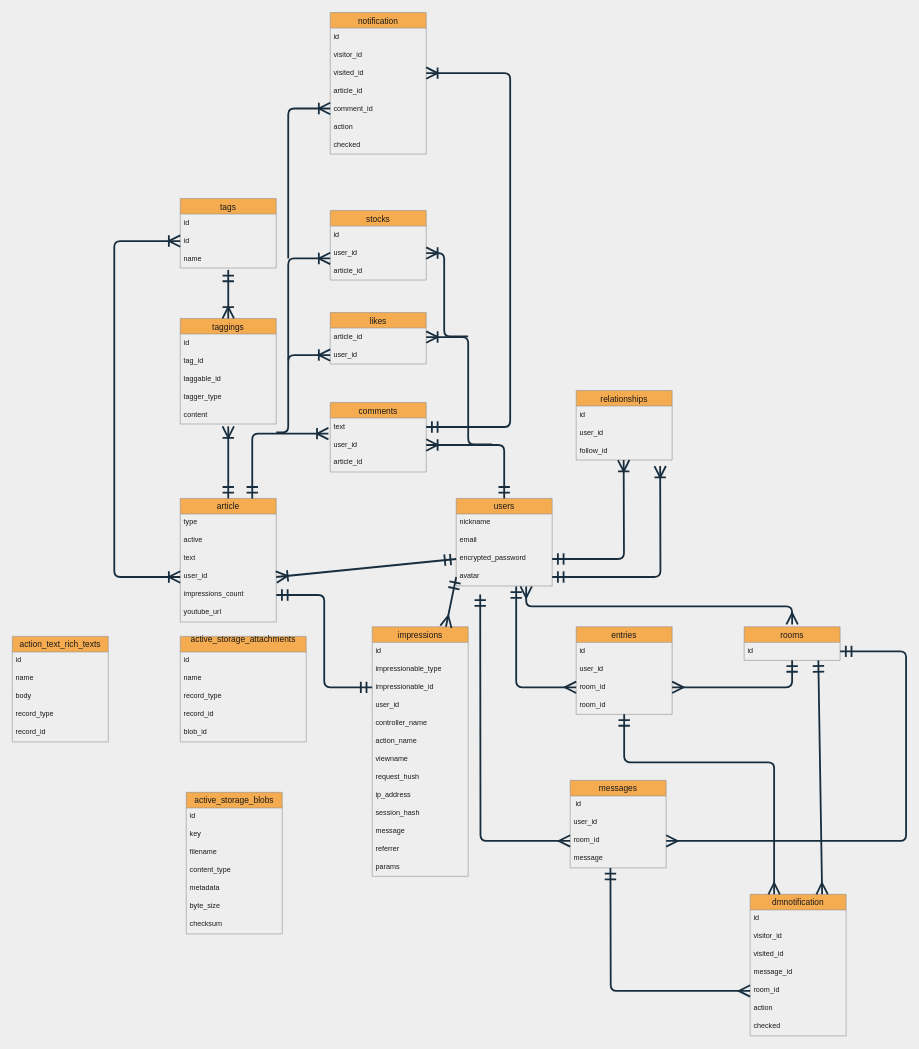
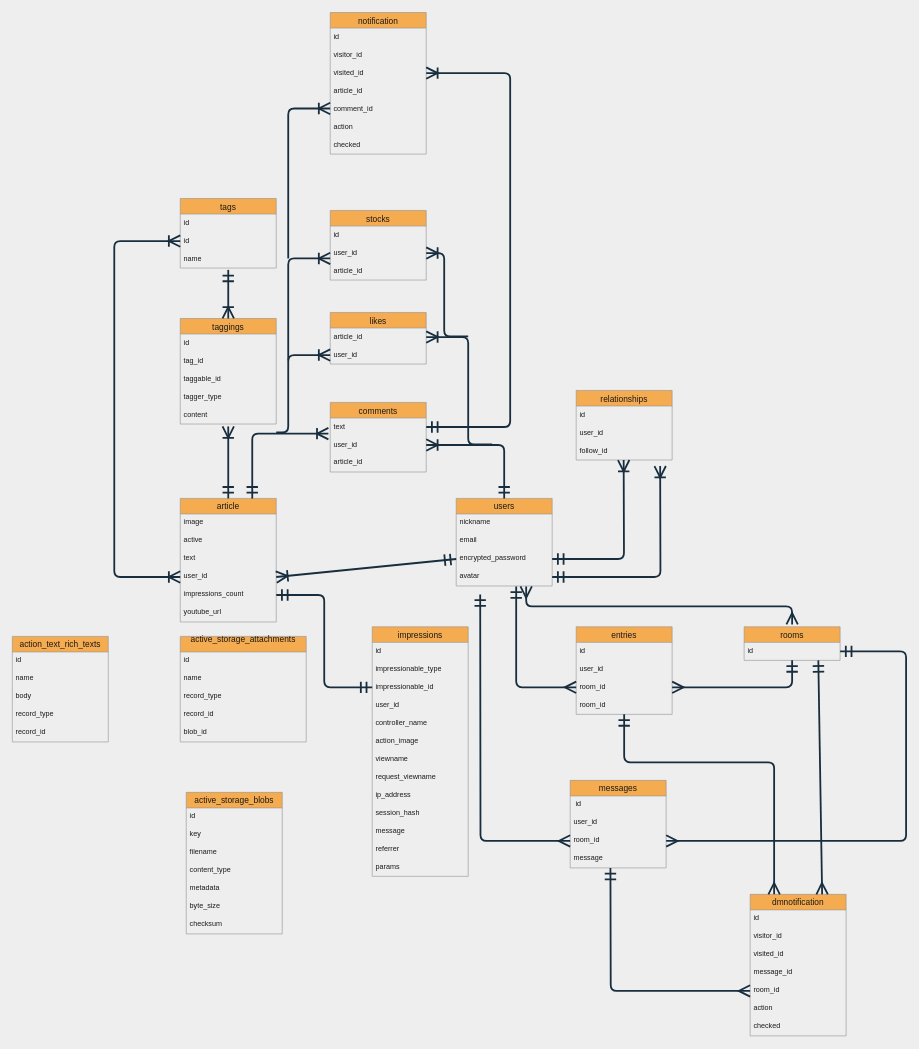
node "type": label "type" -> "image"
edge "avatar" -- "impressions": removed
node "action_name": label "action_name" -> "action_image"
node "request_hush": label "request_hush" -> "request_viewname"
